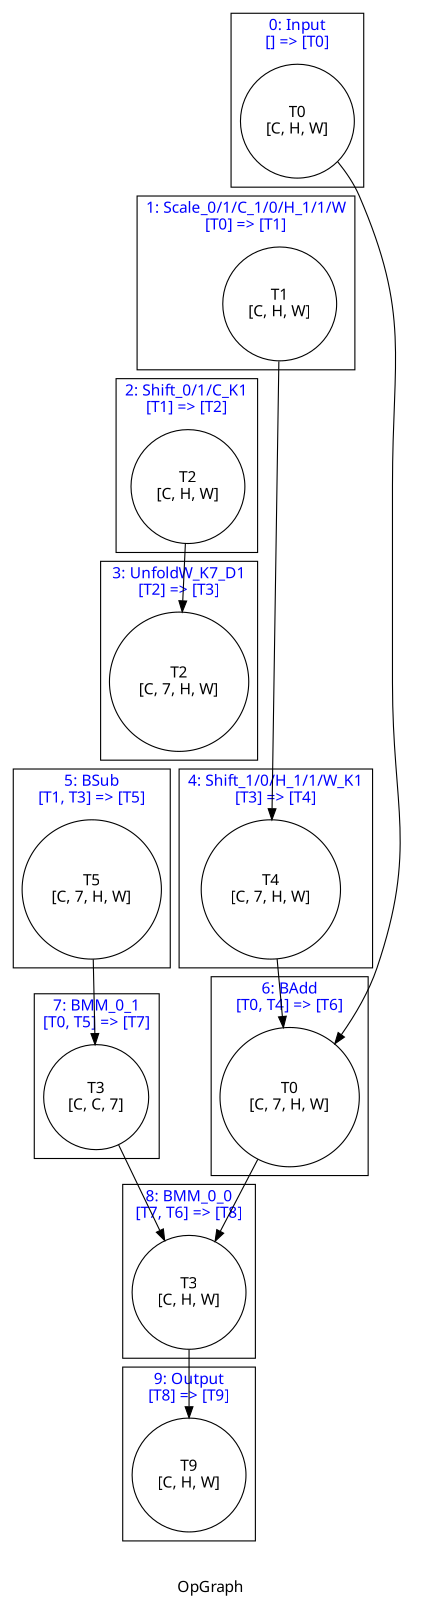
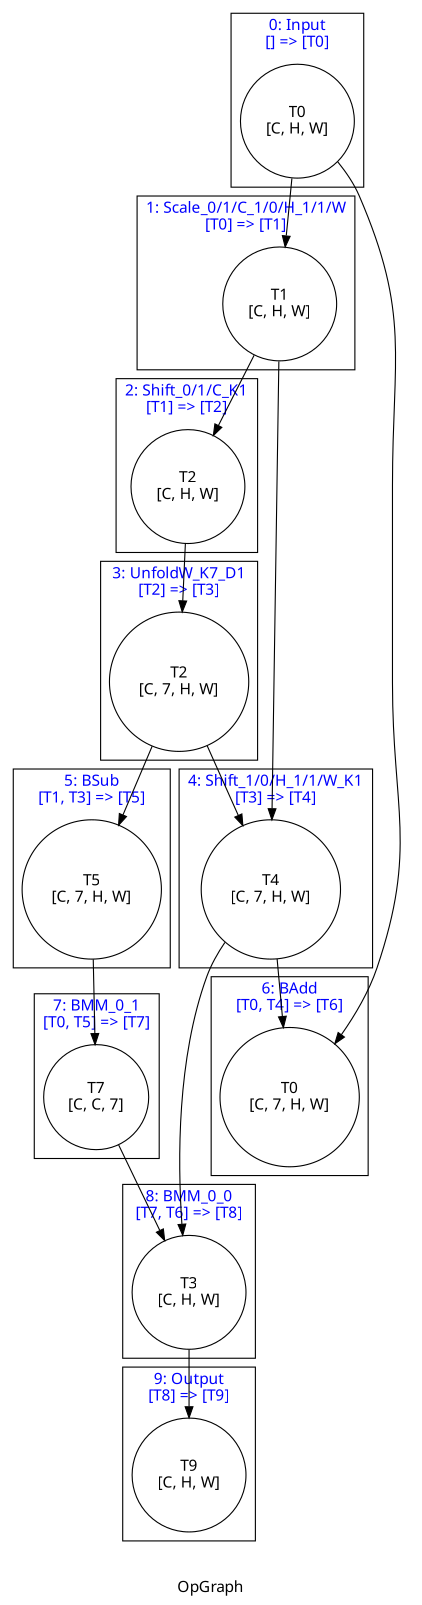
edge "T0 [C, H, W]" -> "T1 [C, H, W]": added
edge "T1 [C, H, W]" -> "T2 [C, H, W]": added
edge "T2 [C, 7, H, W]" -> "T4 [C, 7, H, W]": added
edge "T2 [C, 7, H, W]" -> "T5 [C, 7, H, W]": added
node "T3 [C, C, 7]": label "T3 [C, C, 7]" -> "T7 [C, C, 7]"
edge "T0 [C, 7, H, W]" -> "T3 [C, H, W]": now "T4 [C, 7, H, W]" -> "T3 [C, H, W]"
